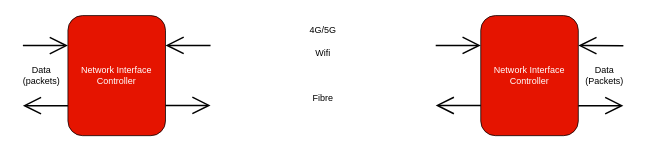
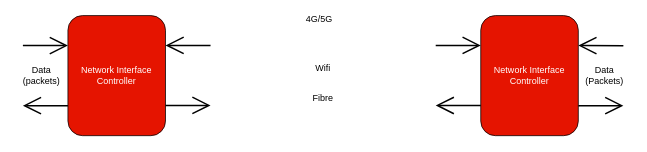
node "4G/5G": moved (323, 30) -> (319, 19)
node "Wifi": moved (323, 53) -> (323, 68)
